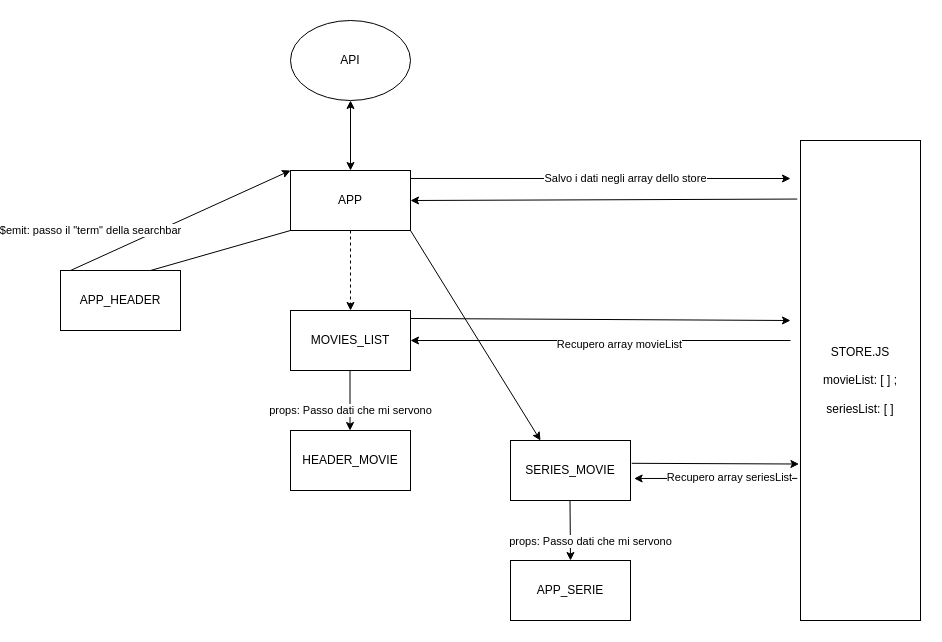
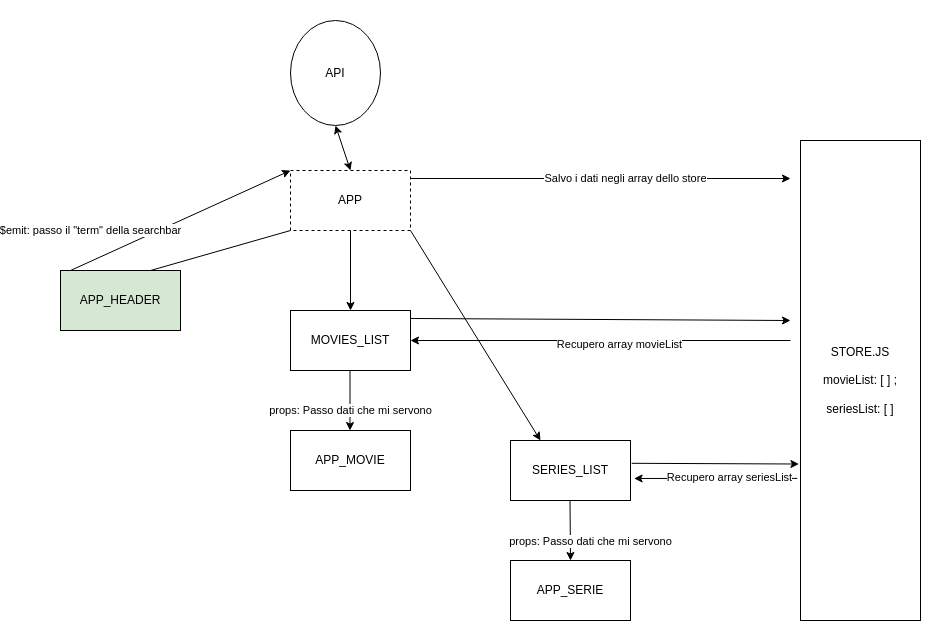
node "API": size 120x80 -> 90x105
edge "STORE.JS movieList: [ ] ; seriesList: [ ]" -> "APP": removed
node "APP": style solid -> dashed
edge "APP" -> "MOVIES_LIST": style dashed -> solid
node "APP_HEADER": fillcolor #ffffff -> #d5e8d4
node "HEADER_MOVIE": label "HEADER_MOVIE" -> "APP_MOVIE"
node "SERIES_MOVIE": label "SERIES_MOVIE" -> "SERIES_LIST"
